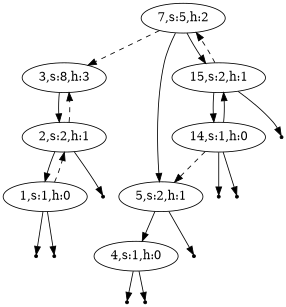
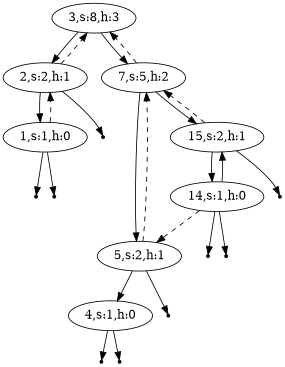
edge "3,s:8,h:3" -> "7,s:5,h:2": added
edge "5,s:2,h:1" -> "7,s:5,h:2": added
